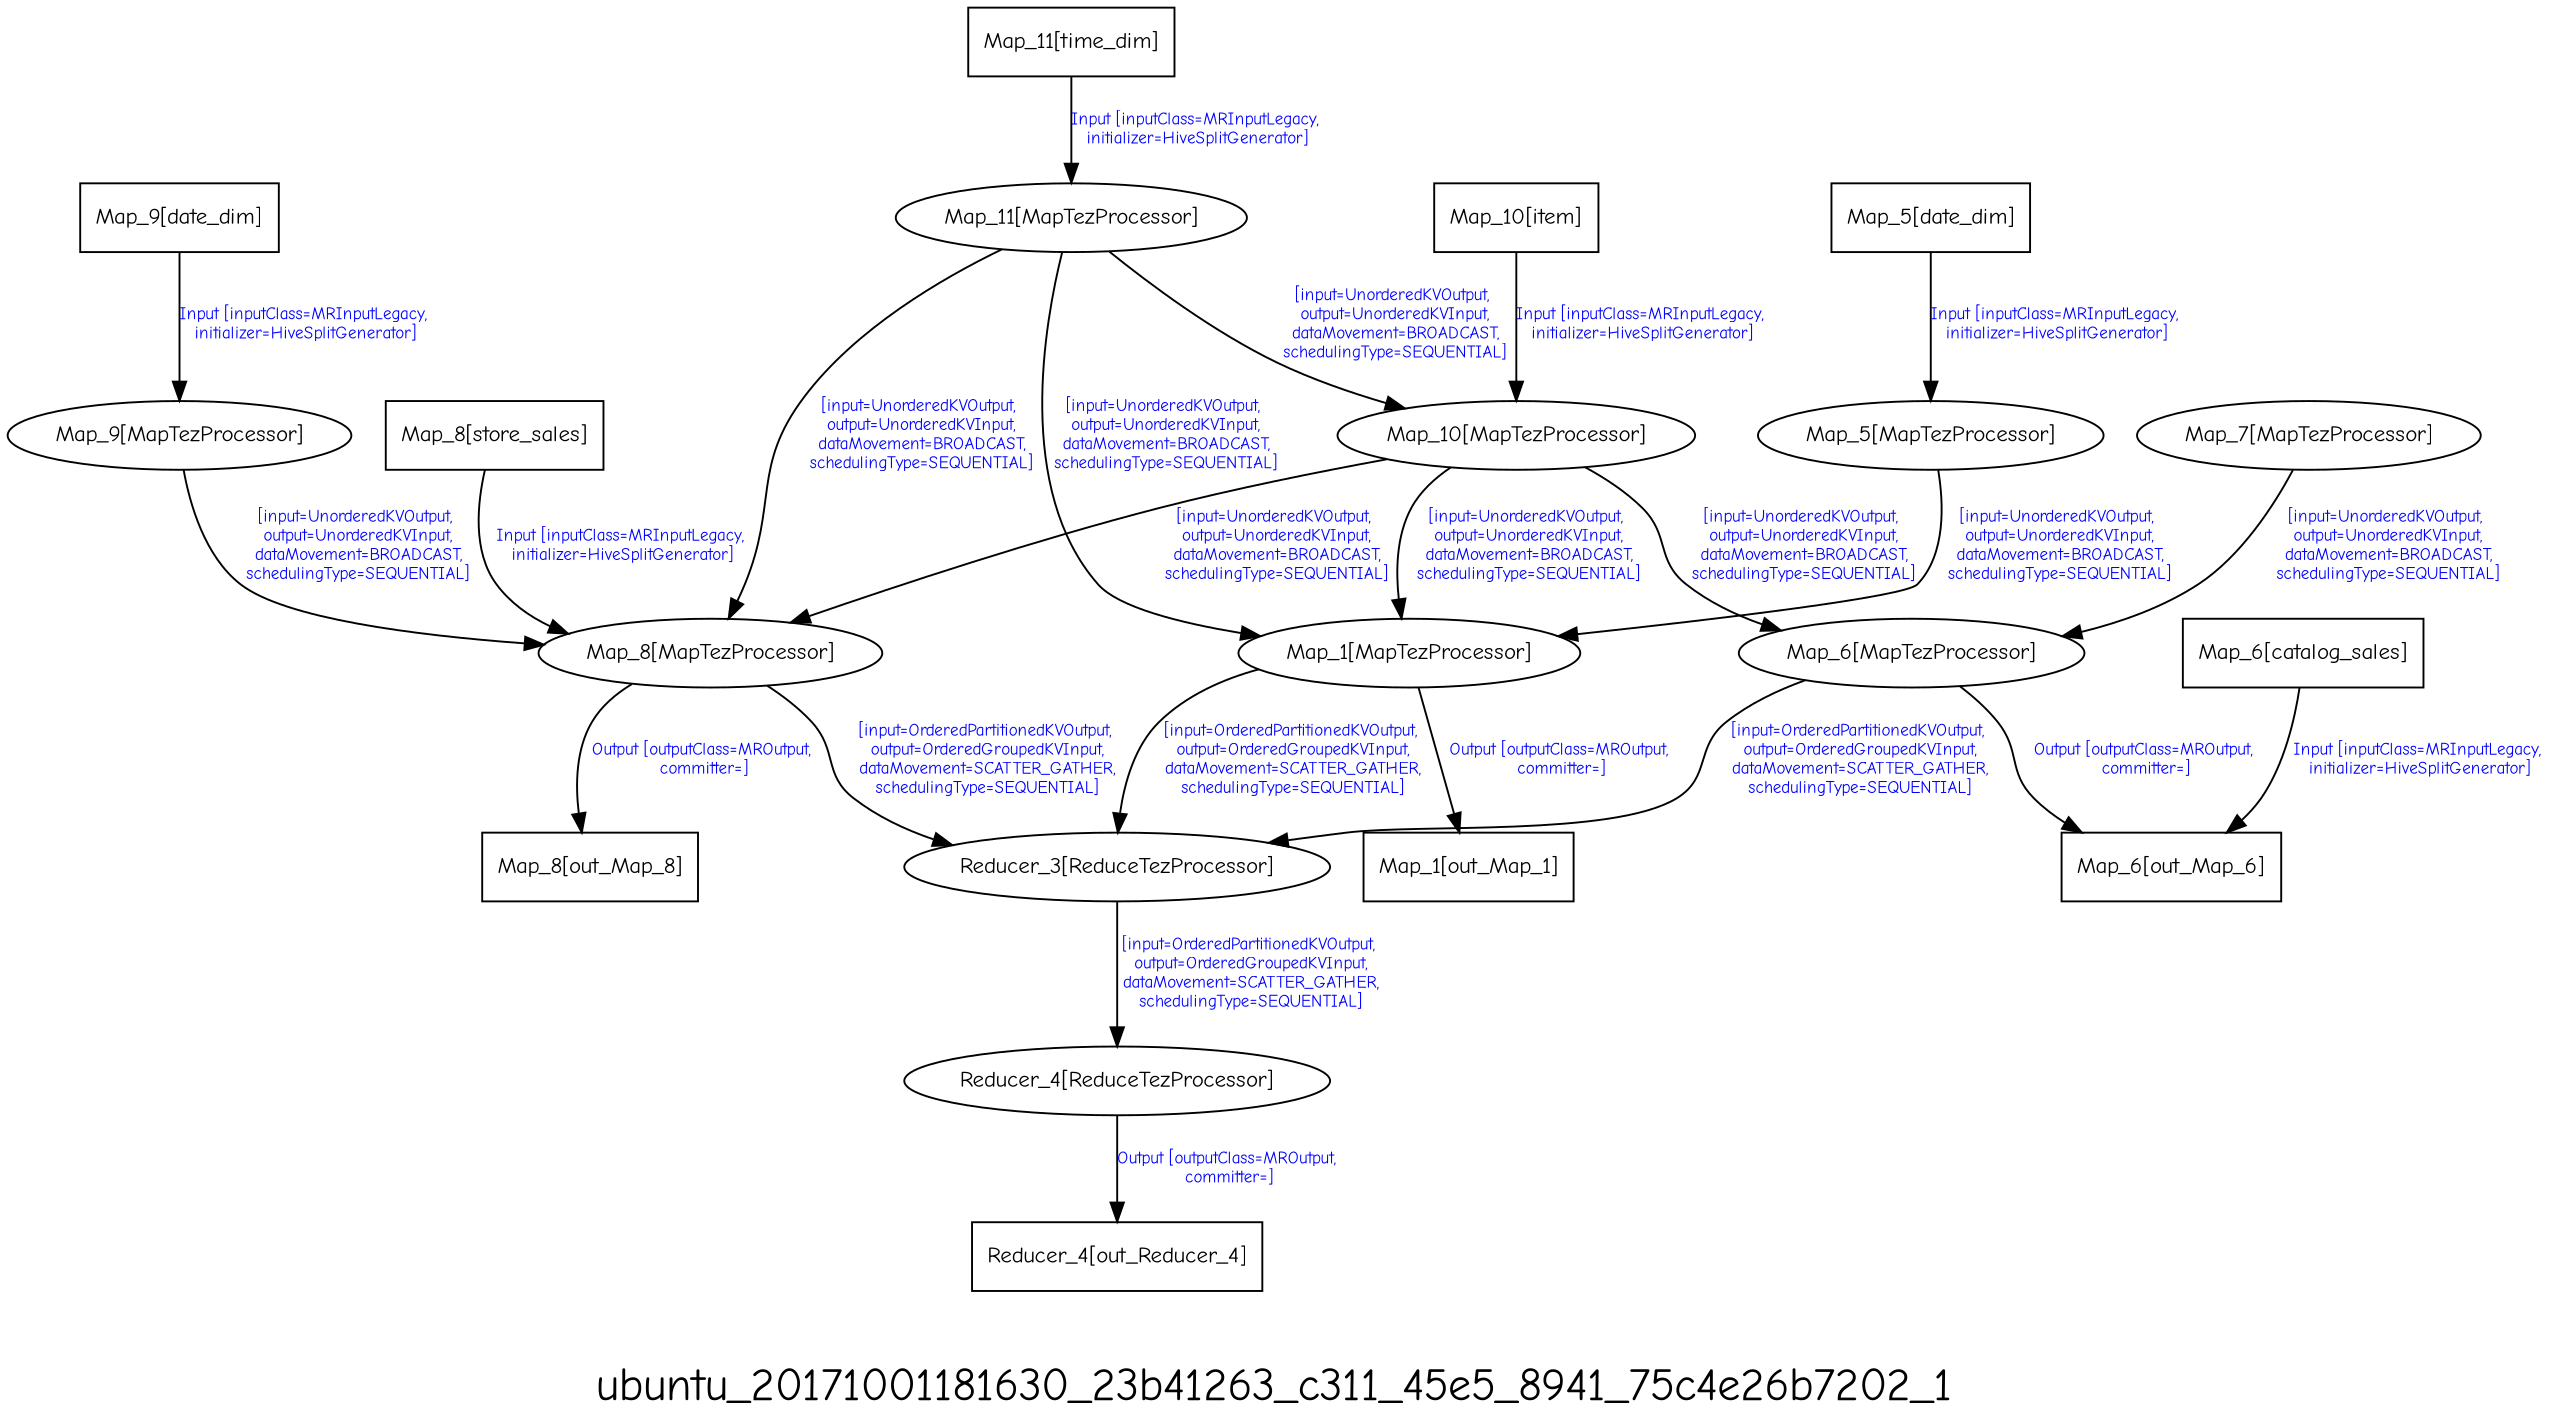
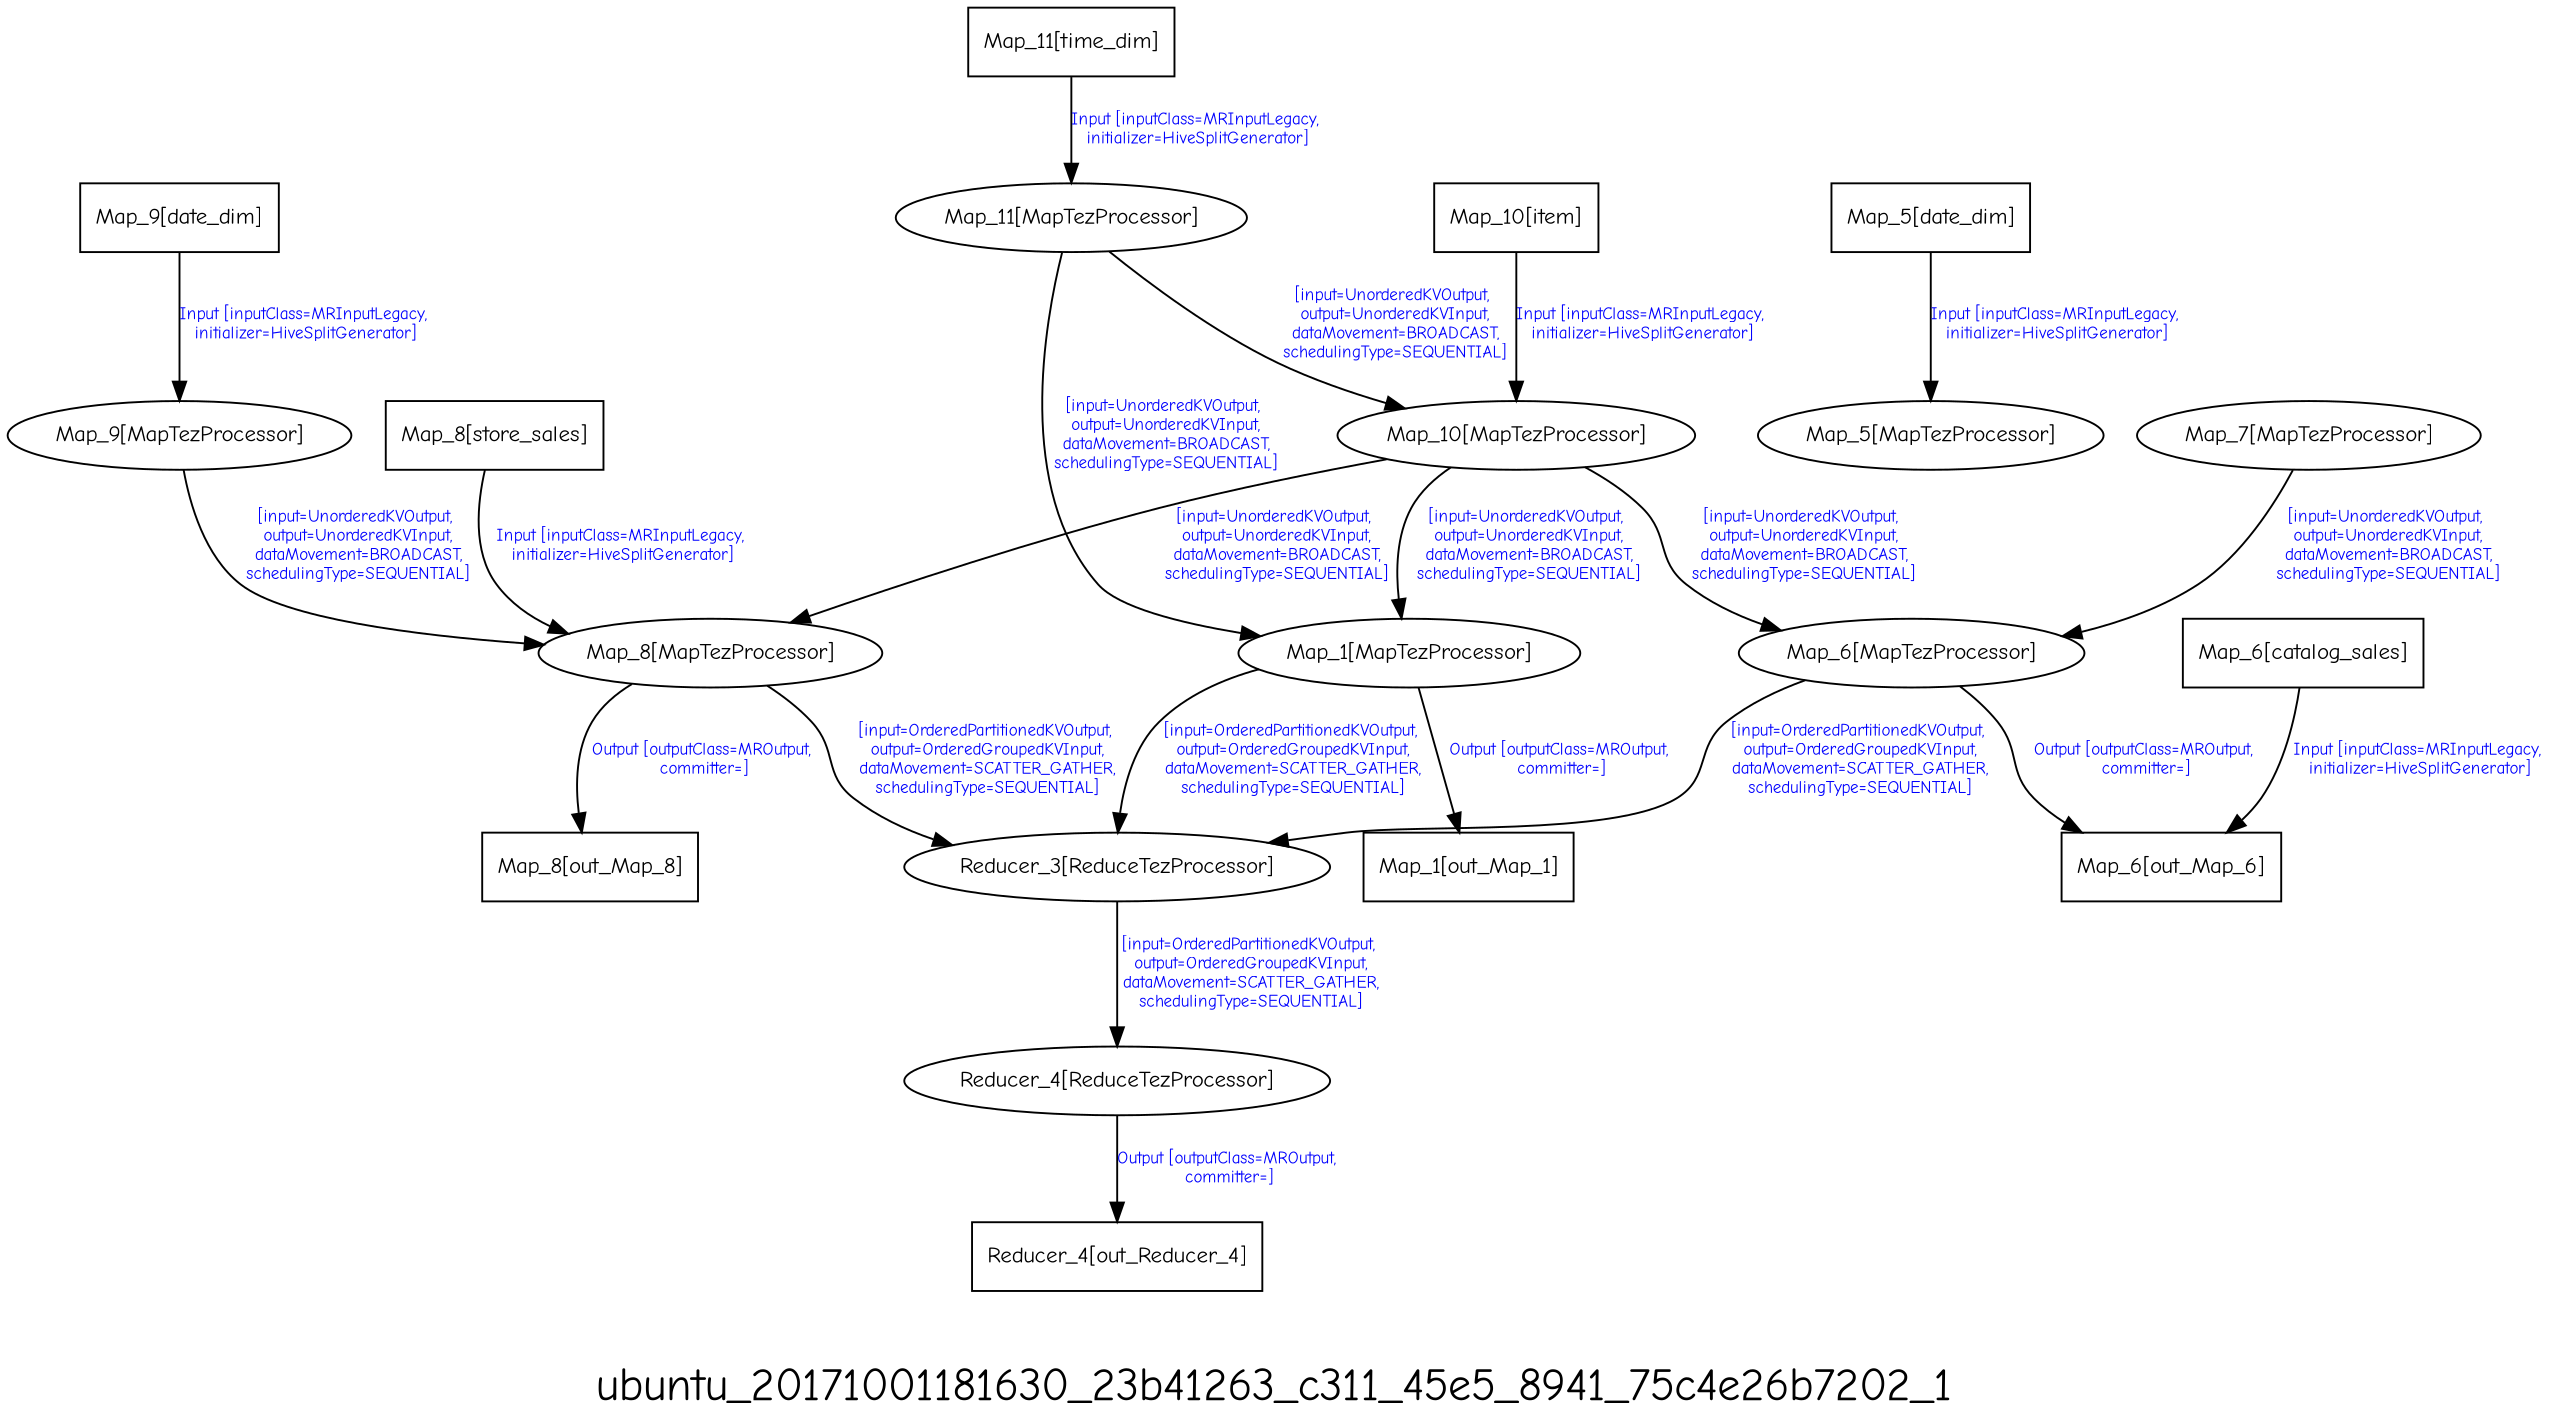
edge "Map_11[MapTezProcessor]" -> "Map_8[MapTezProcessor]": removed, label "[input=UnorderedKVOutput, output=UnorderedKVInput, dataMovement=BROADCAST, schedulingType=SEQUENTIAL]"
edge "Map_5[MapTezProcessor]" -> "Map_1[MapTezProcessor]": removed, label "[input=UnorderedKVOutput, output=UnorderedKVInput, dataMovement=BROADCAST, schedulingType=SEQUENTIAL]"
